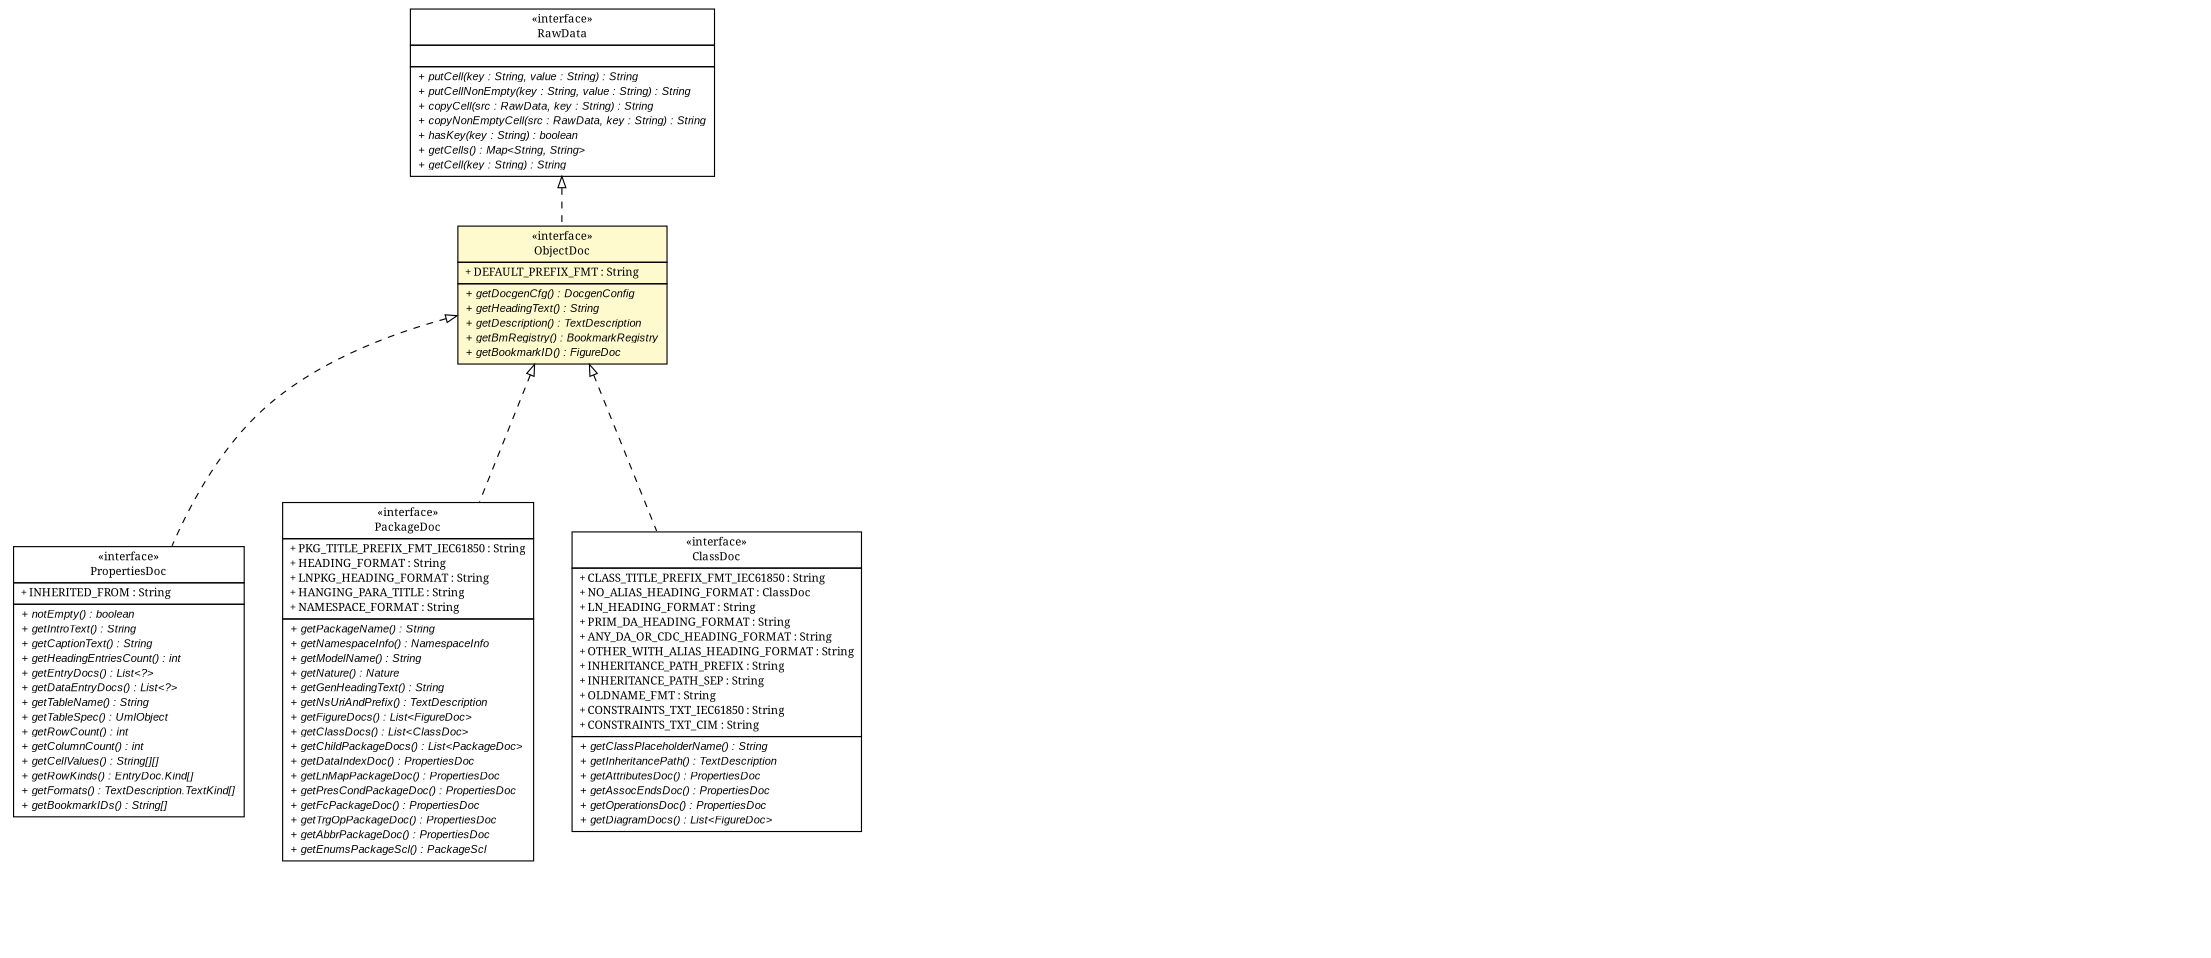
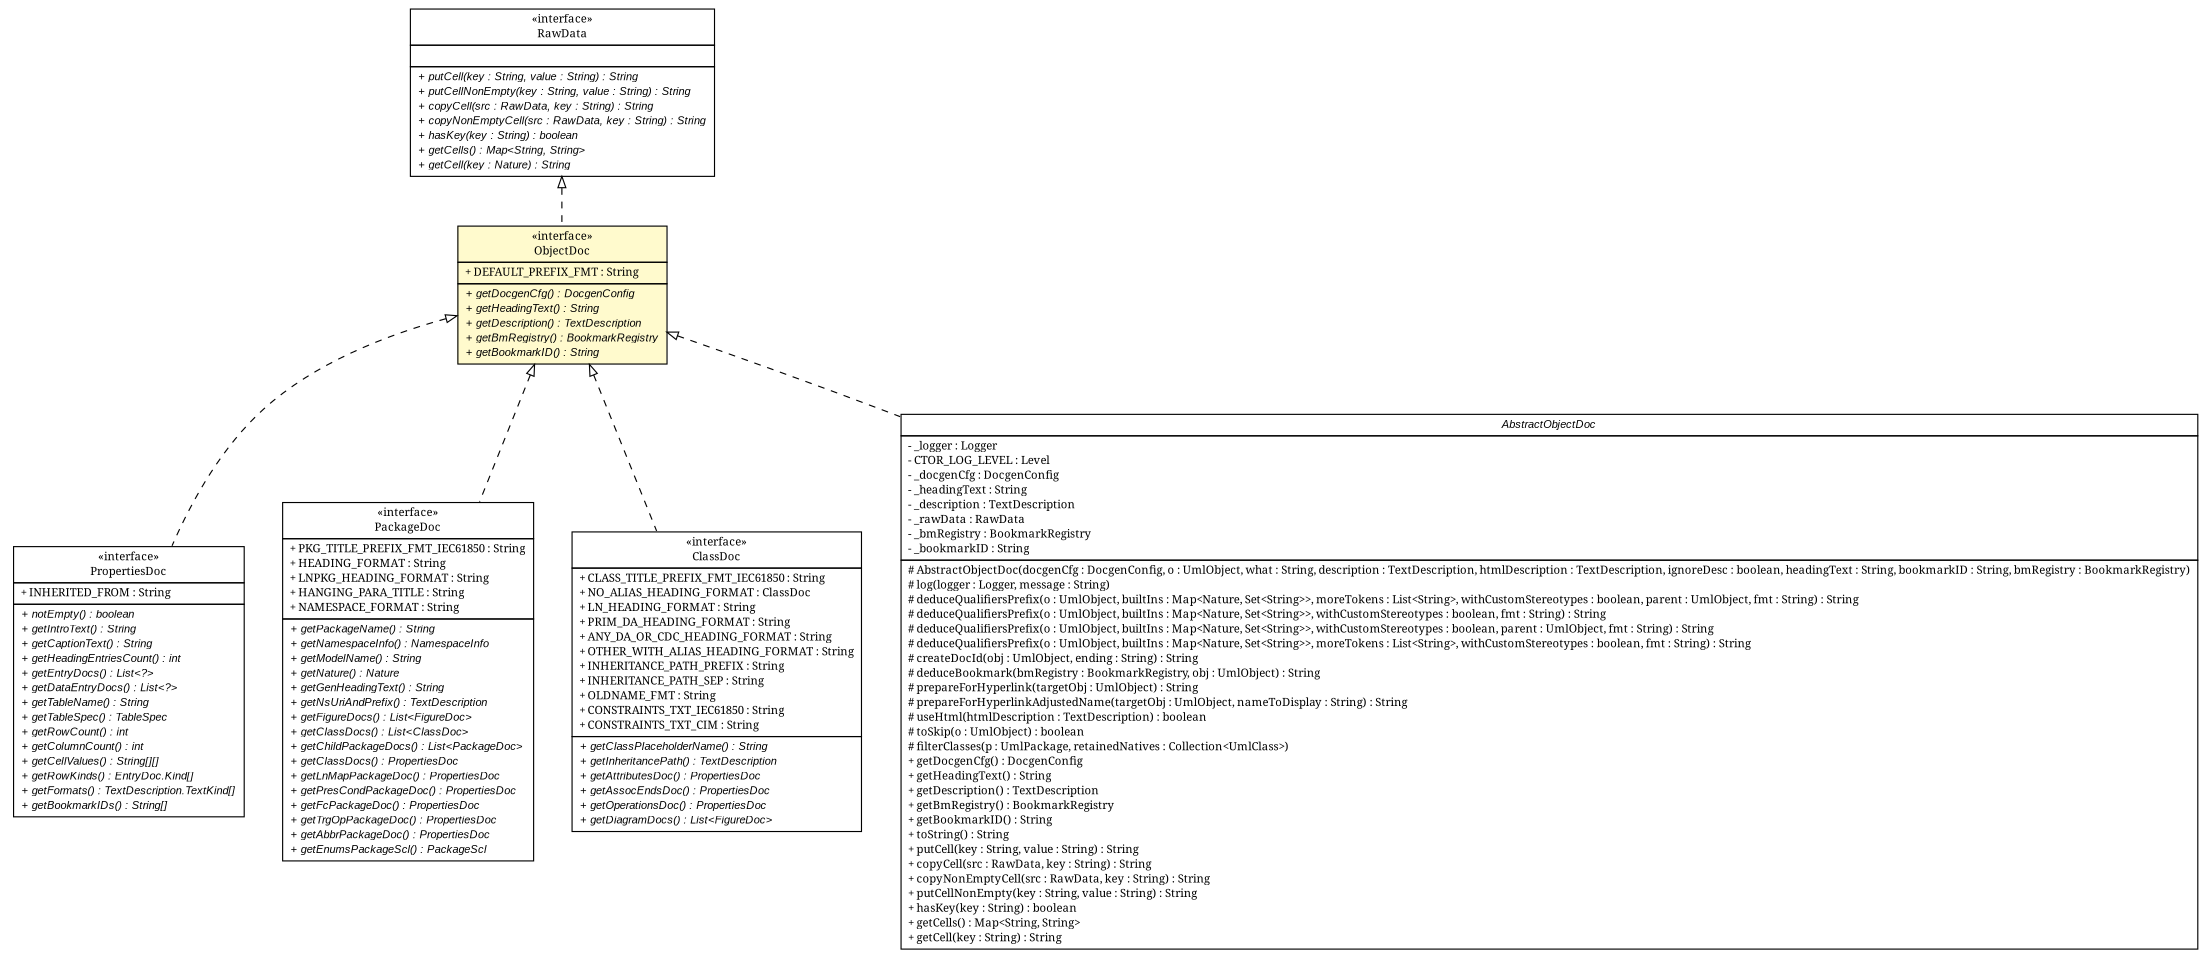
node "RawData": text "+ getCell(key : String) : String" -> "+ getCell(key : Nature) : String"
node "ObjectDoc": text "+ getBookmarkID() : FigureDoc" -> "+ getBookmarkID() : String"
node "AbstractObjectDoc": added
node "PropertiesDoc": text "+ getTableSpec() : UmlObject" -> "+ getTableSpec() : TableSpec"
node "PackageDoc": text "+ getDataIndexDoc() : PropertiesDoc" -> "+ getClassDocs() : PropertiesDoc"
